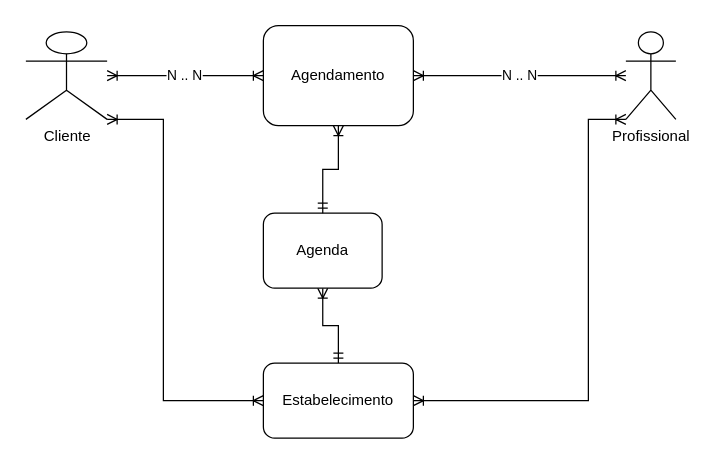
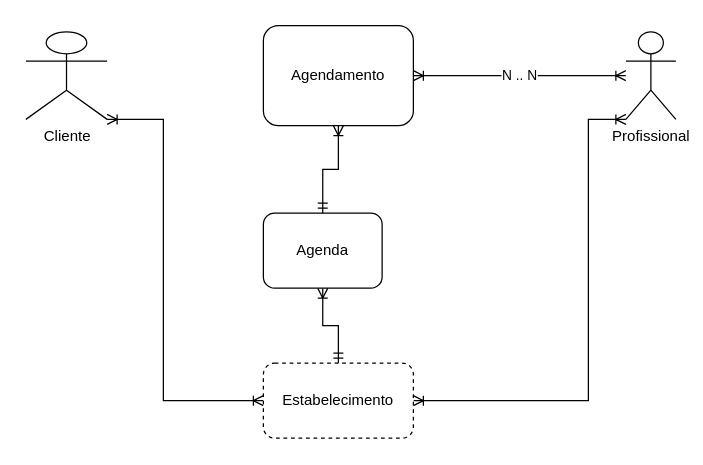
edge "Cliente" -- "Agendamento": removed, label "N .. N"
node "Estabelecimento": style solid -> dashed
